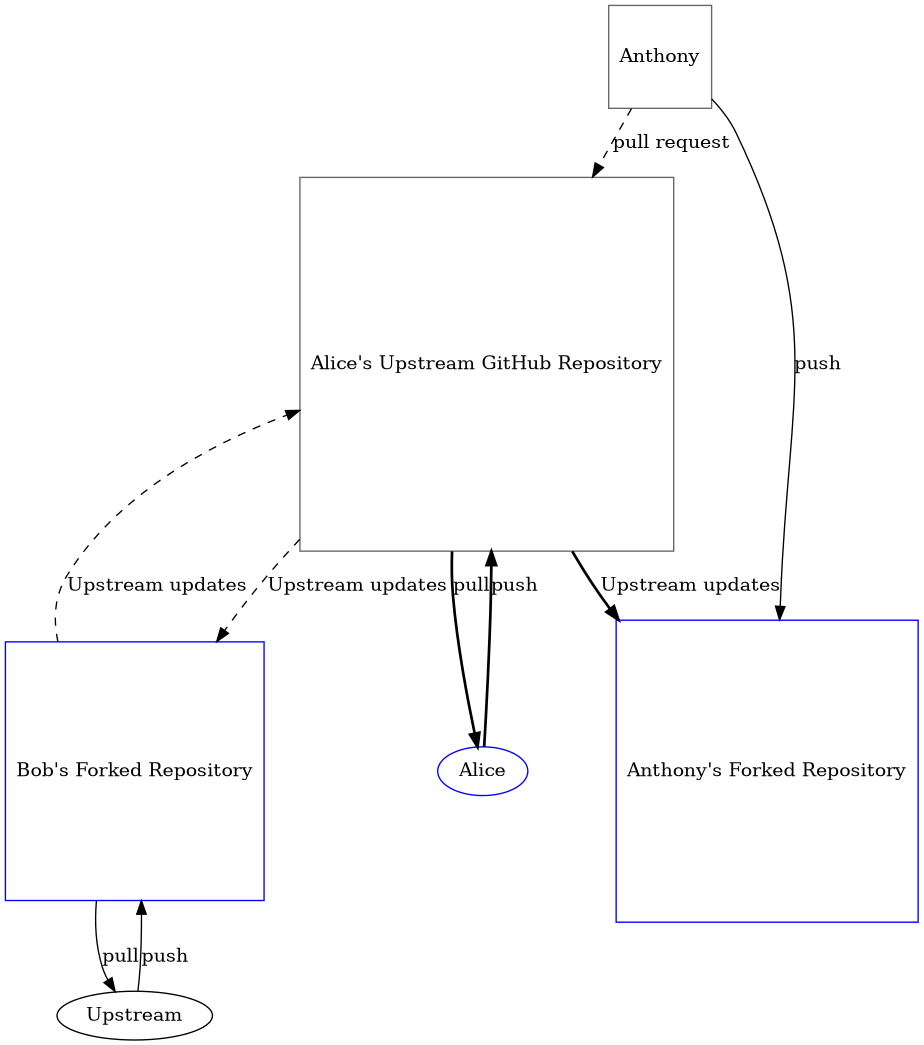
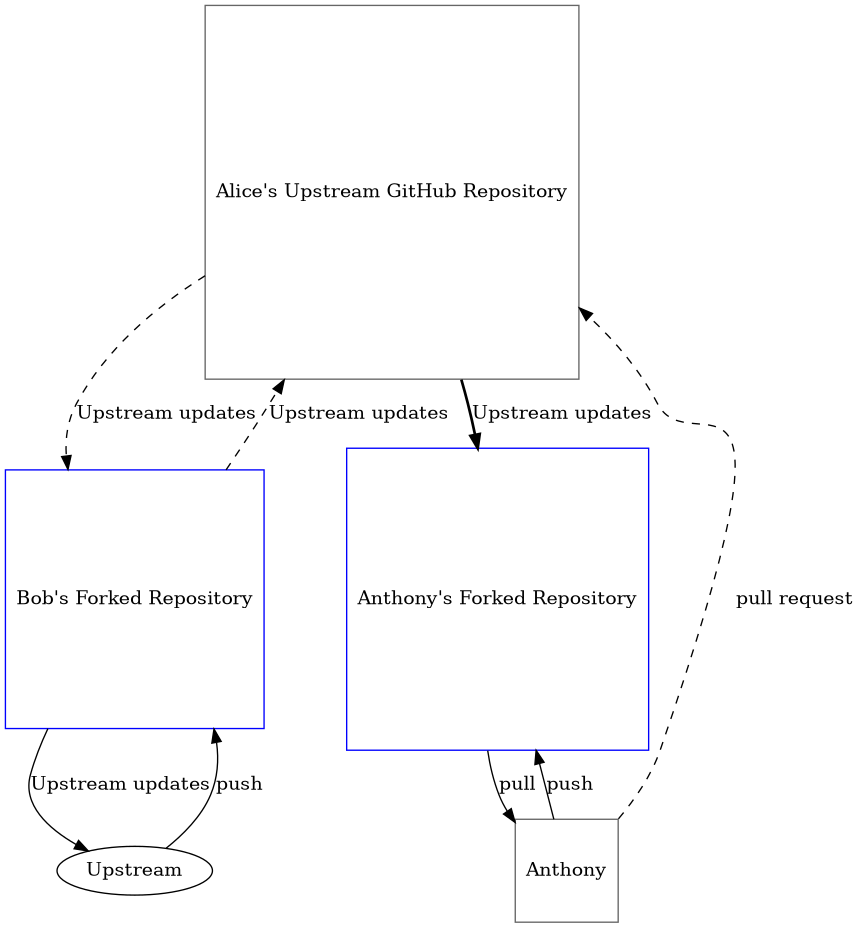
node "Alice": removed
edge "Anthony's Forked Repository" -> "Anthony": added, label "pull"
edge "Bob's Forked Repository" -> "Upstream": label "pull" -> "Upstream updates"
